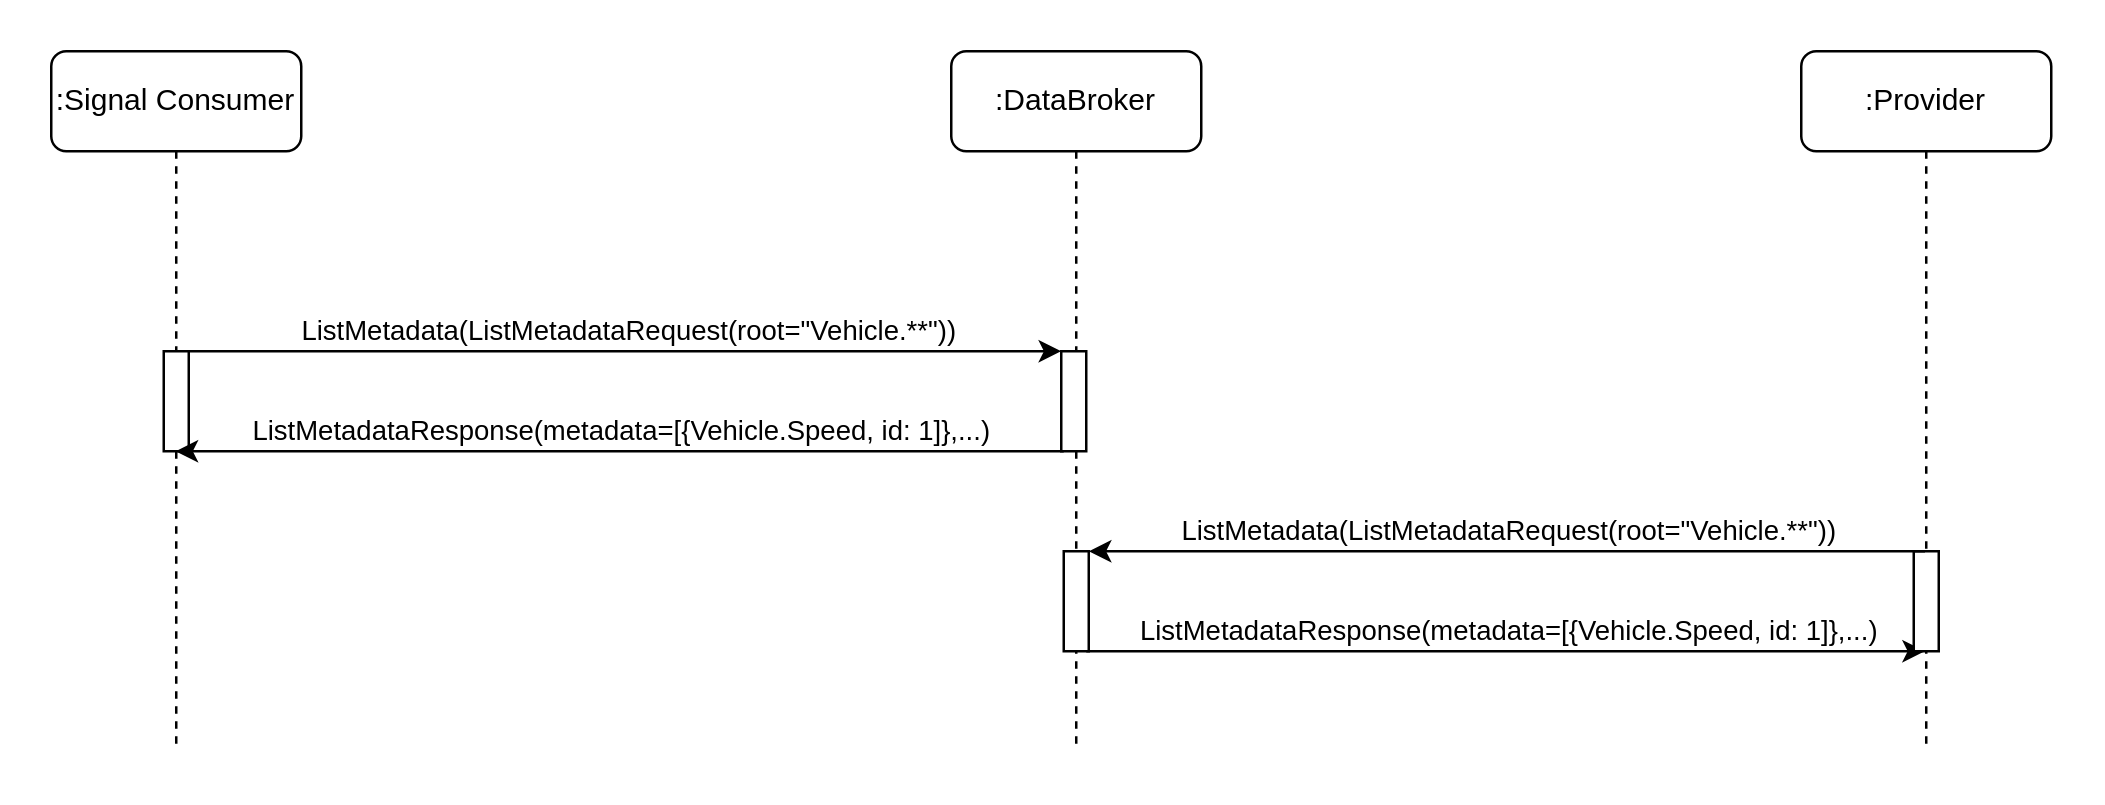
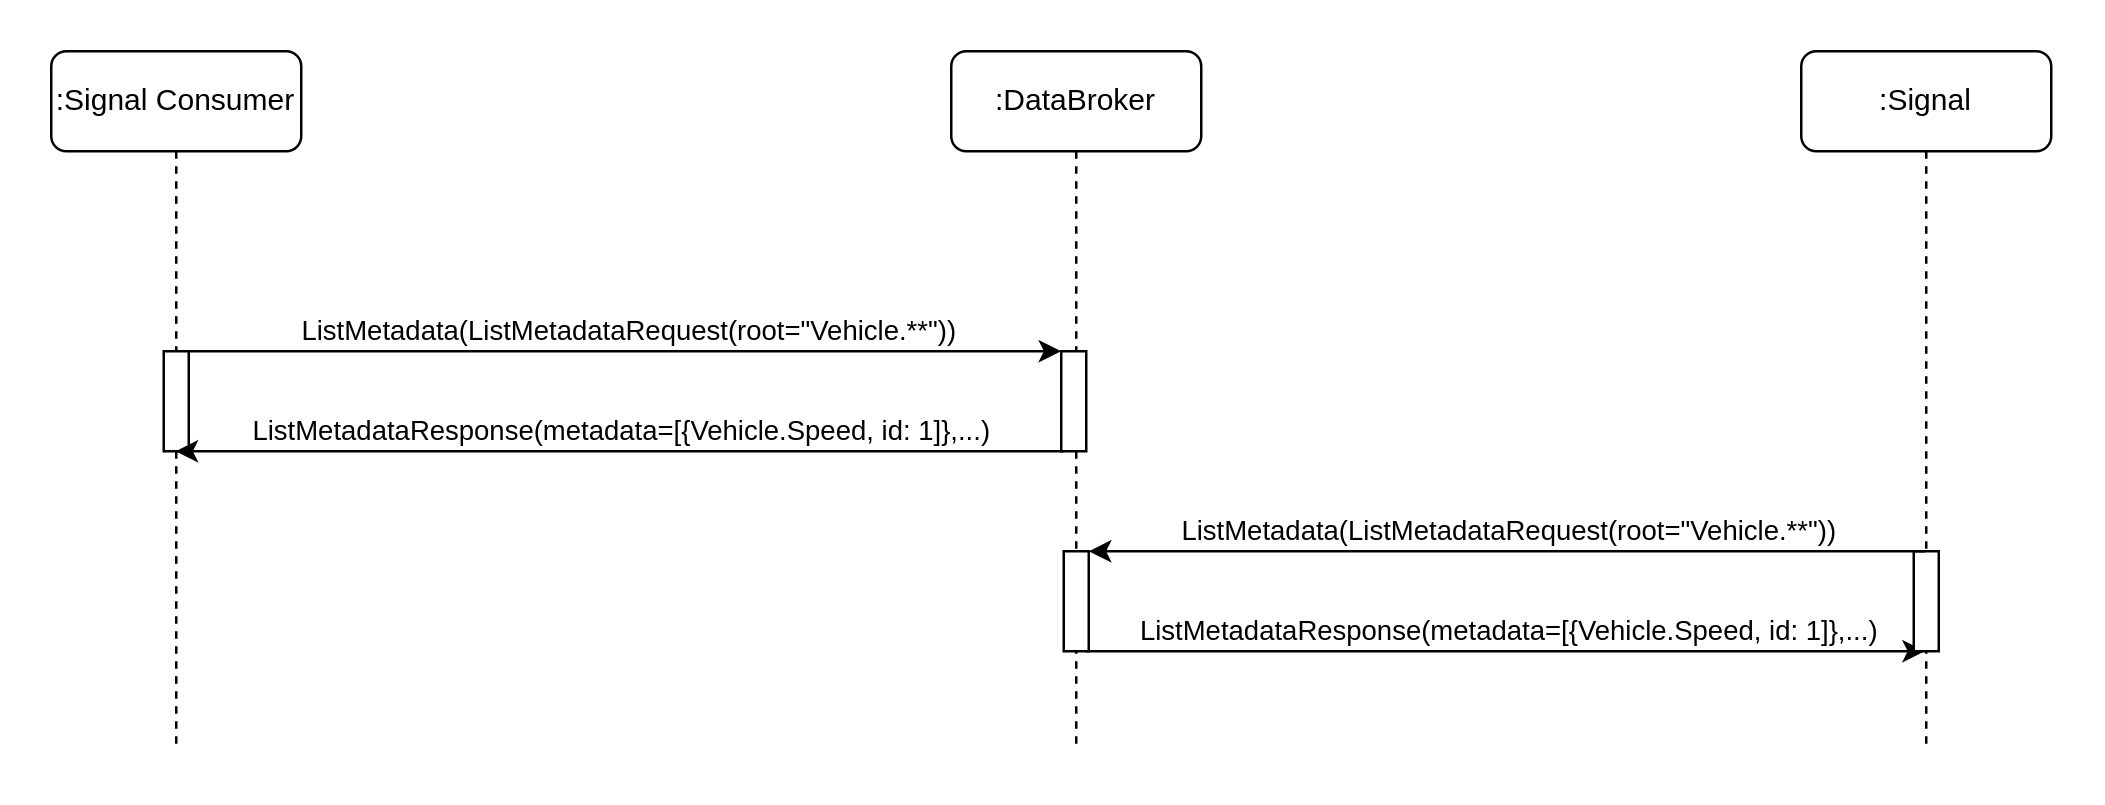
node ":Provider": label ":Provider" -> ":Signal"
